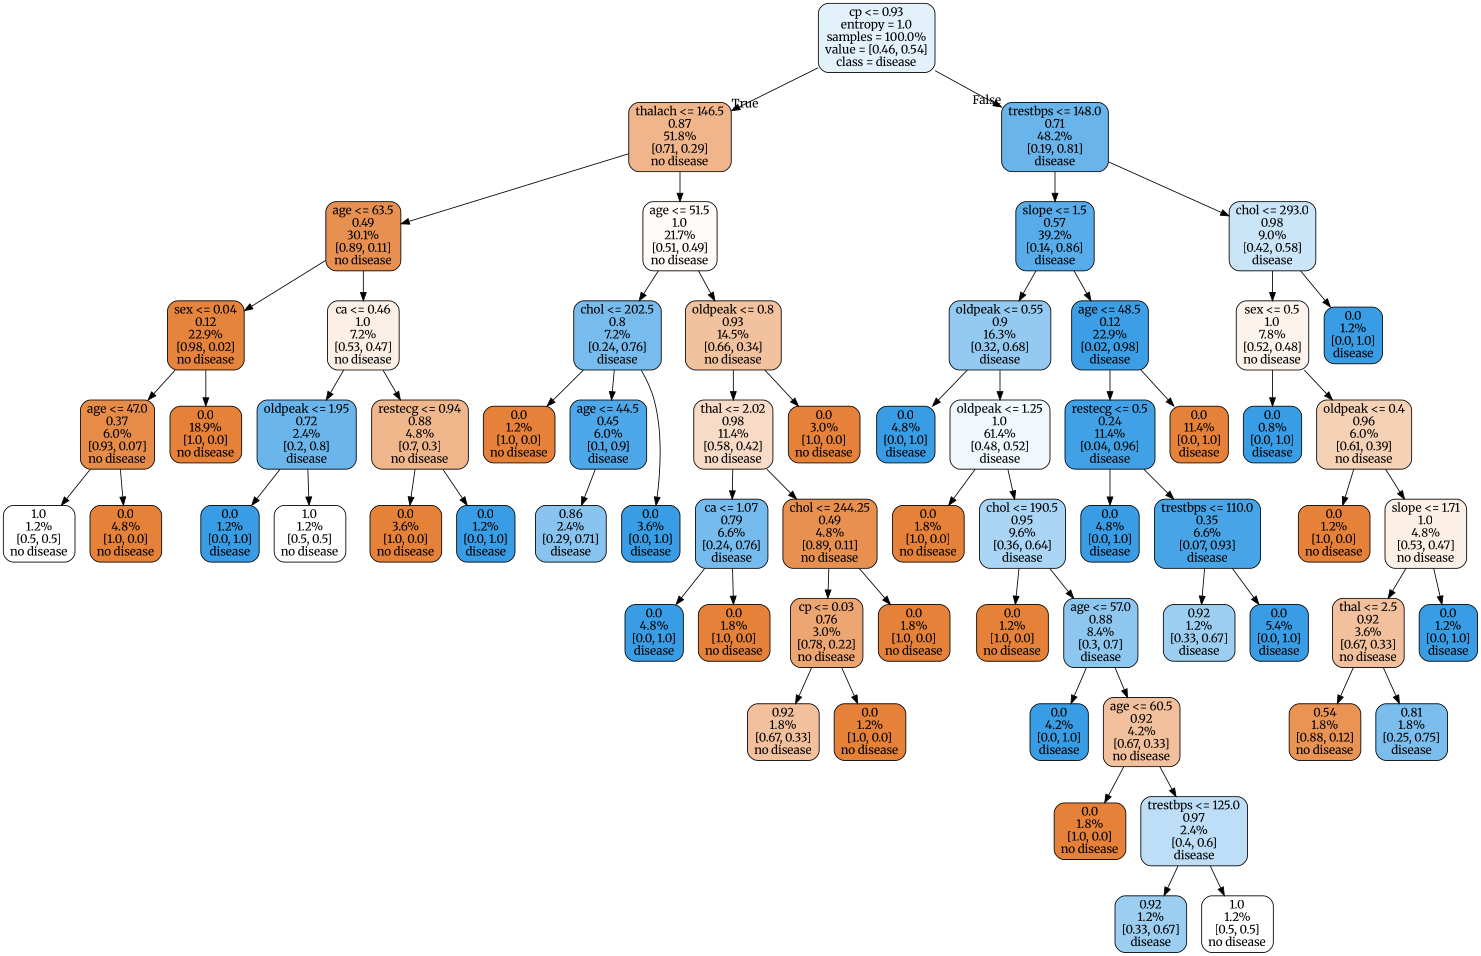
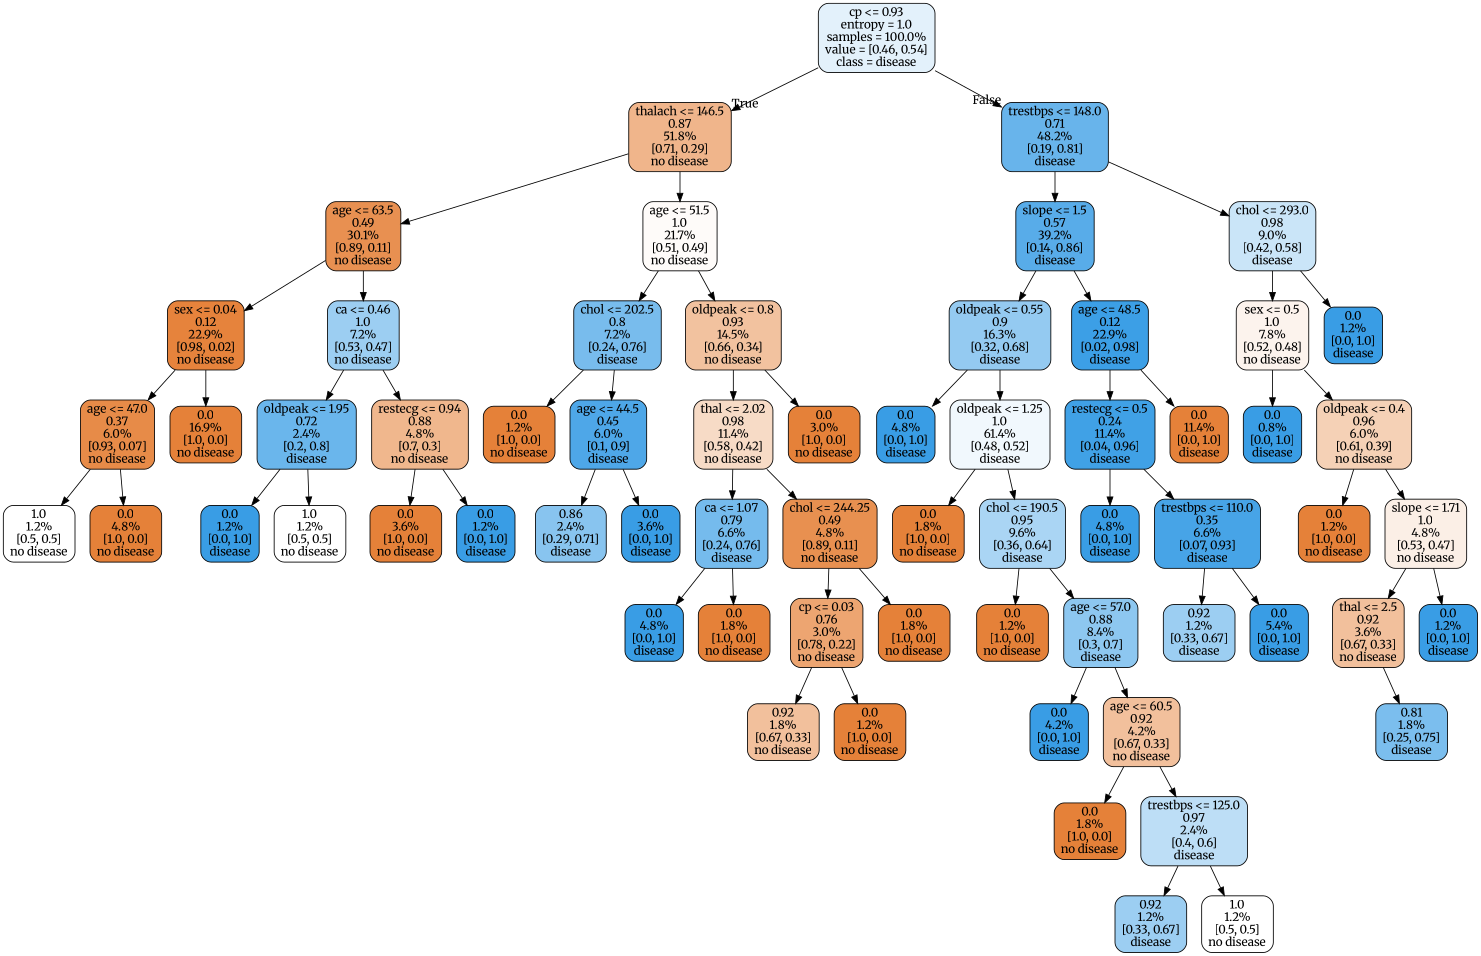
node "ca <= 0.46 1.0 7.2% [0.53, 0.47] no disease": fillcolor #e5813920 -> #399de57f
edge "chol <= 202.5 0.8 7.2% [0.24, 0.76] disease" -> "0.0 3.6% [0.0, 1.0] disease": now "age <= 44.5 0.45 6.0% [0.1, 0.9] disease" -> "0.0 3.6% [0.0, 1.0] disease"
node "0.0 18.9% [1.0, 0.0] no disease": label "0.0 18.9% [1.0, 0.0] no disease" -> "0.0 16.9% [1.0, 0.0] no disease"
node "0.54 1.8% [0.88, 0.12] no disease": removed
